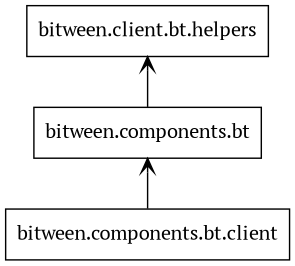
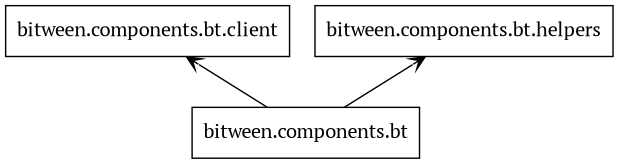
node "bitween.client.bt.helpers": label "bitween.client.bt.helpers" -> "bitween.components.bt.helpers"
edge "bitween.components.bt.client" -> "bitween.components.bt": reversed
